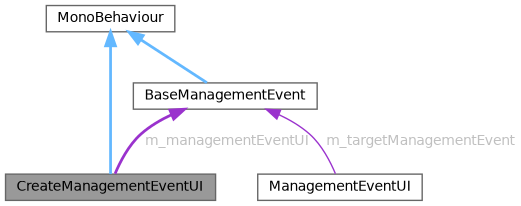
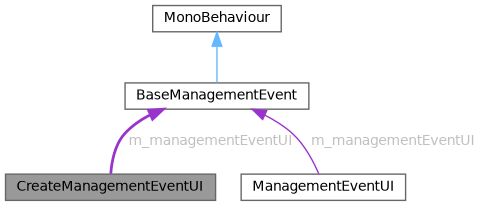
edge "BaseManagementEvent" -> "MonoBehaviour": style bold -> solid
edge "CreateManagementEventUI" -> "MonoBehaviour": removed
edge "ManagementEventUI" -> "BaseManagementEvent": label " m_targetManagementEvent" -> " m_managementEventUI"
